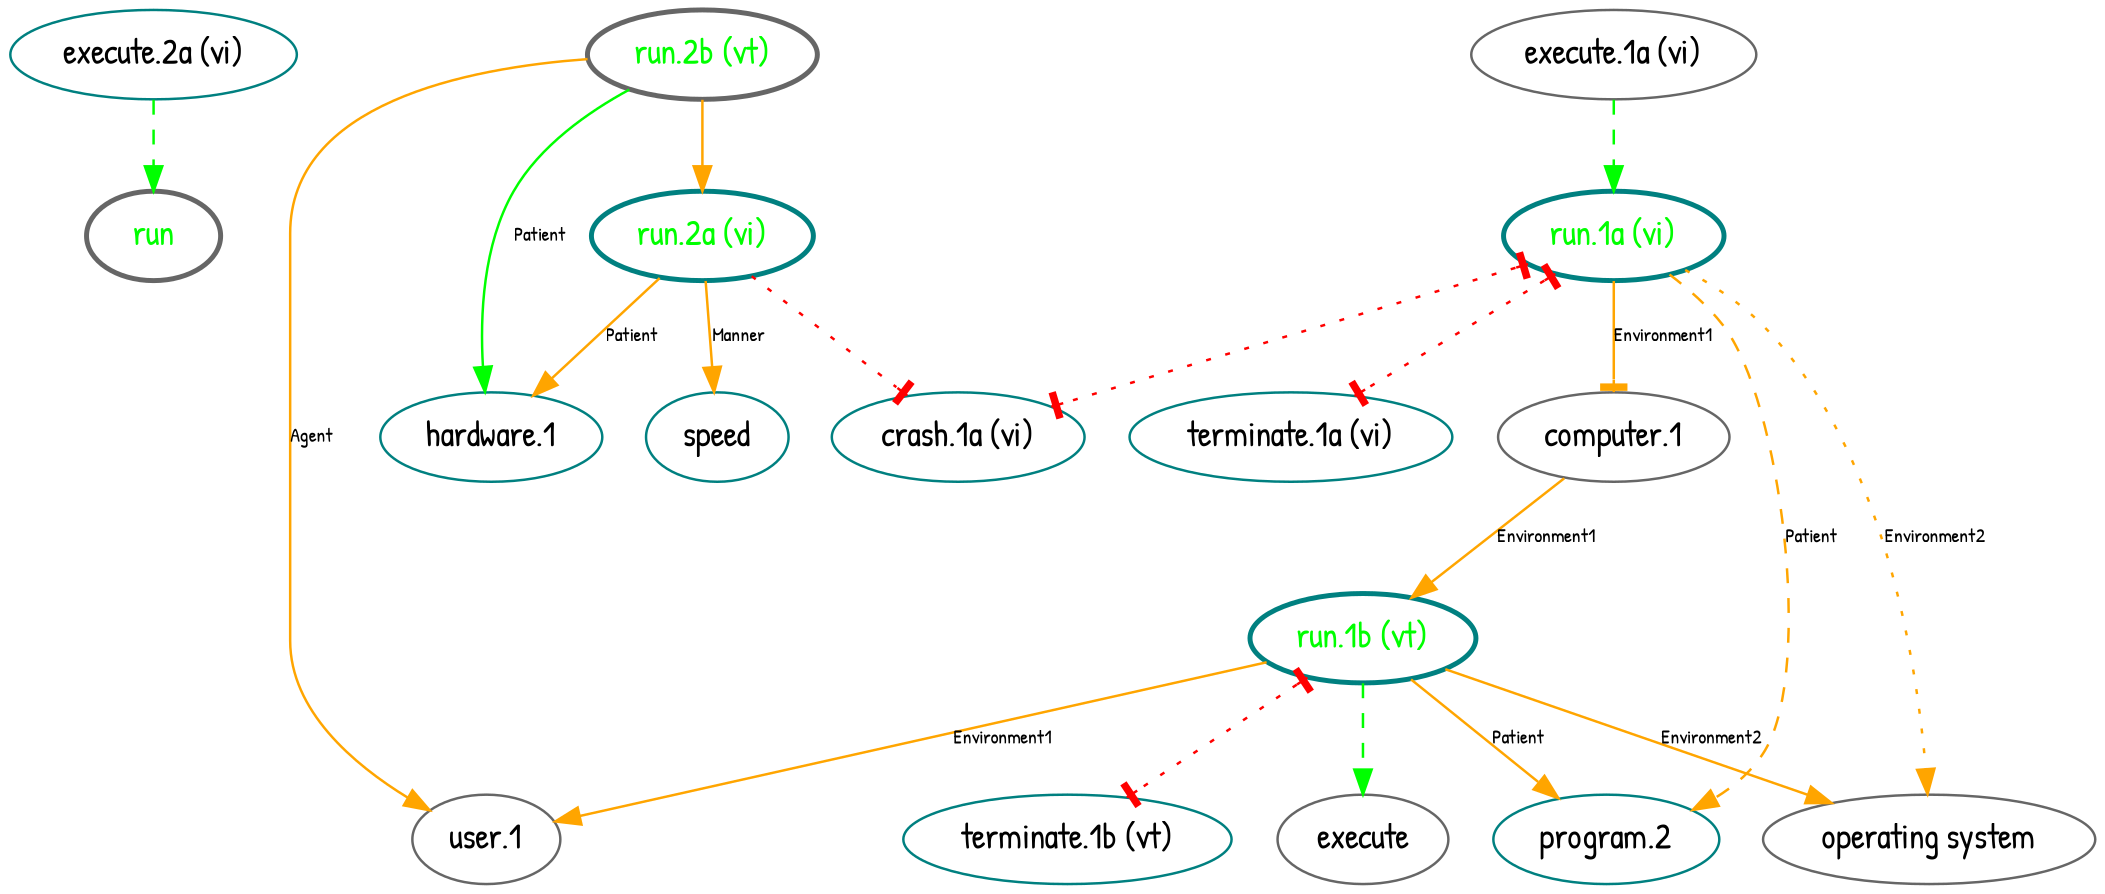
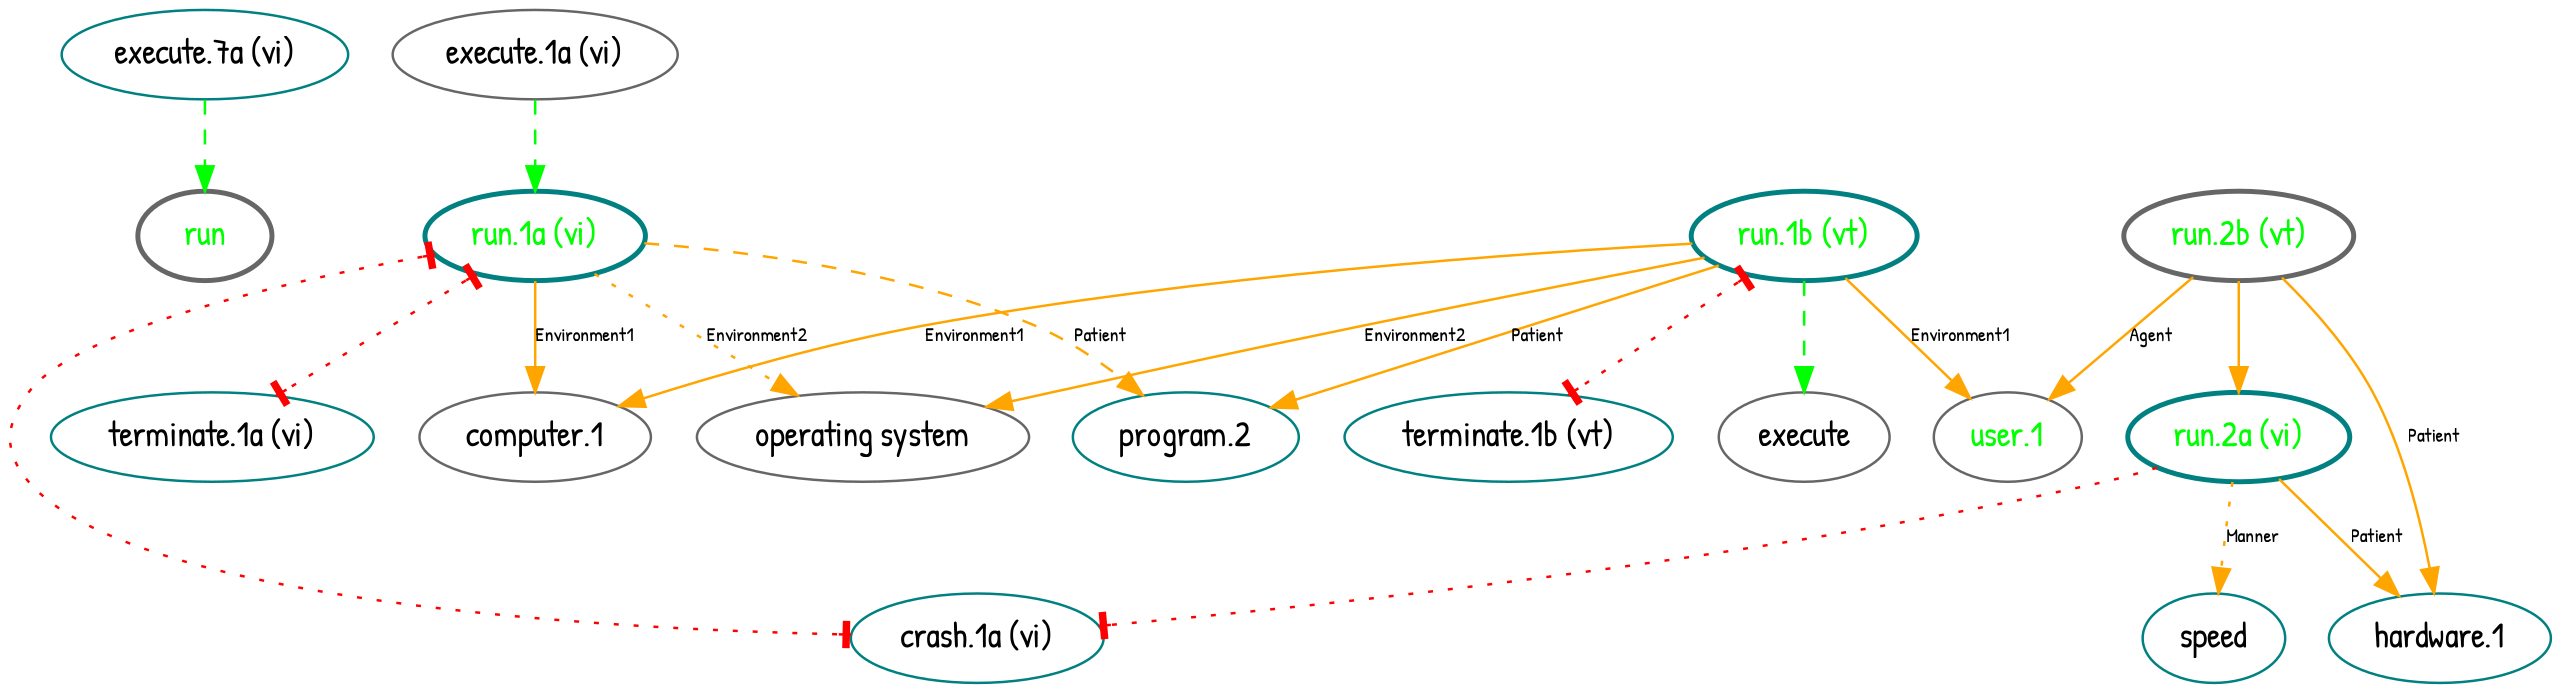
node "execute.2a (vi)": label "execute.2a (vi)" -> "execute.7a (vi)"
edge "run.2b (vt)" -> "hardware.1": color green -> orange
edge "run.2a (vi)" -> "speed": style solid -> dotted
edge "run.1a (vi)" -> "computer.1": arrowhead tee -> normal
edge "computer.1" -> "run.1b (vt)": reversed
node "user.1": fontcolor black -> green
